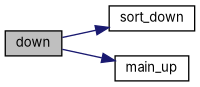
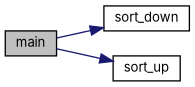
node "down": label "down" -> "main"
node "main_up": label "main_up" -> "sort_up"
